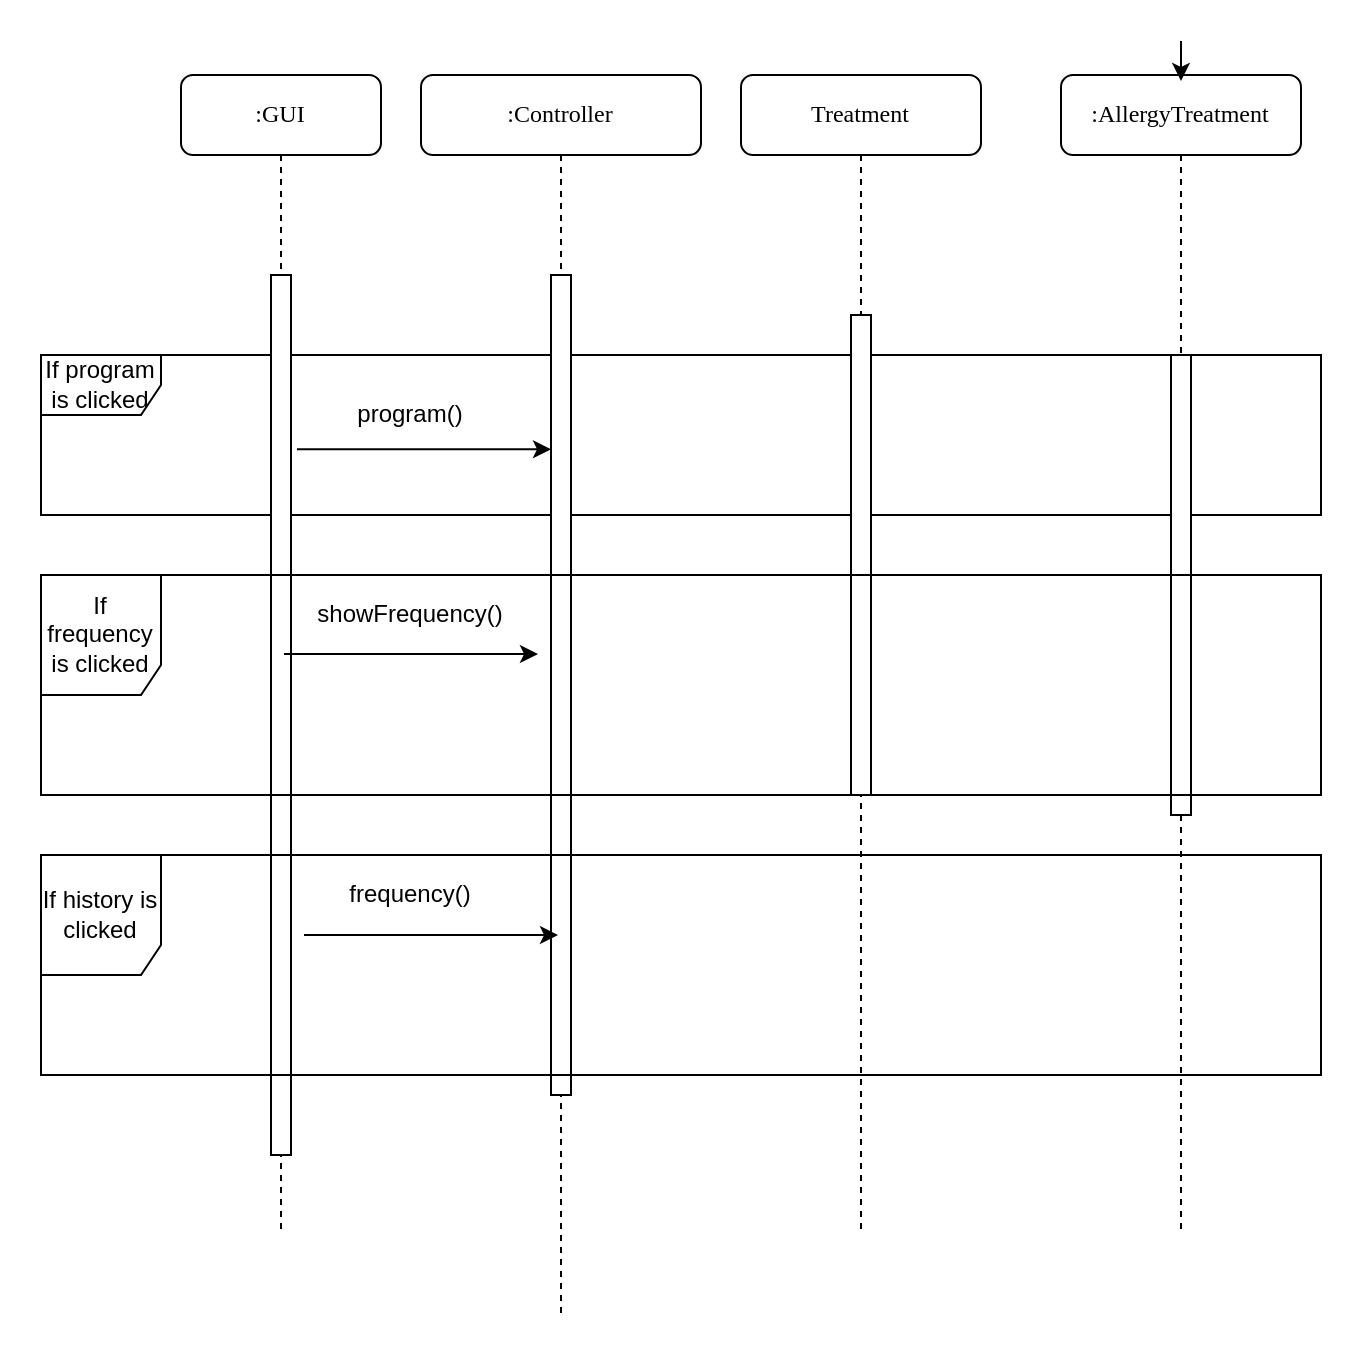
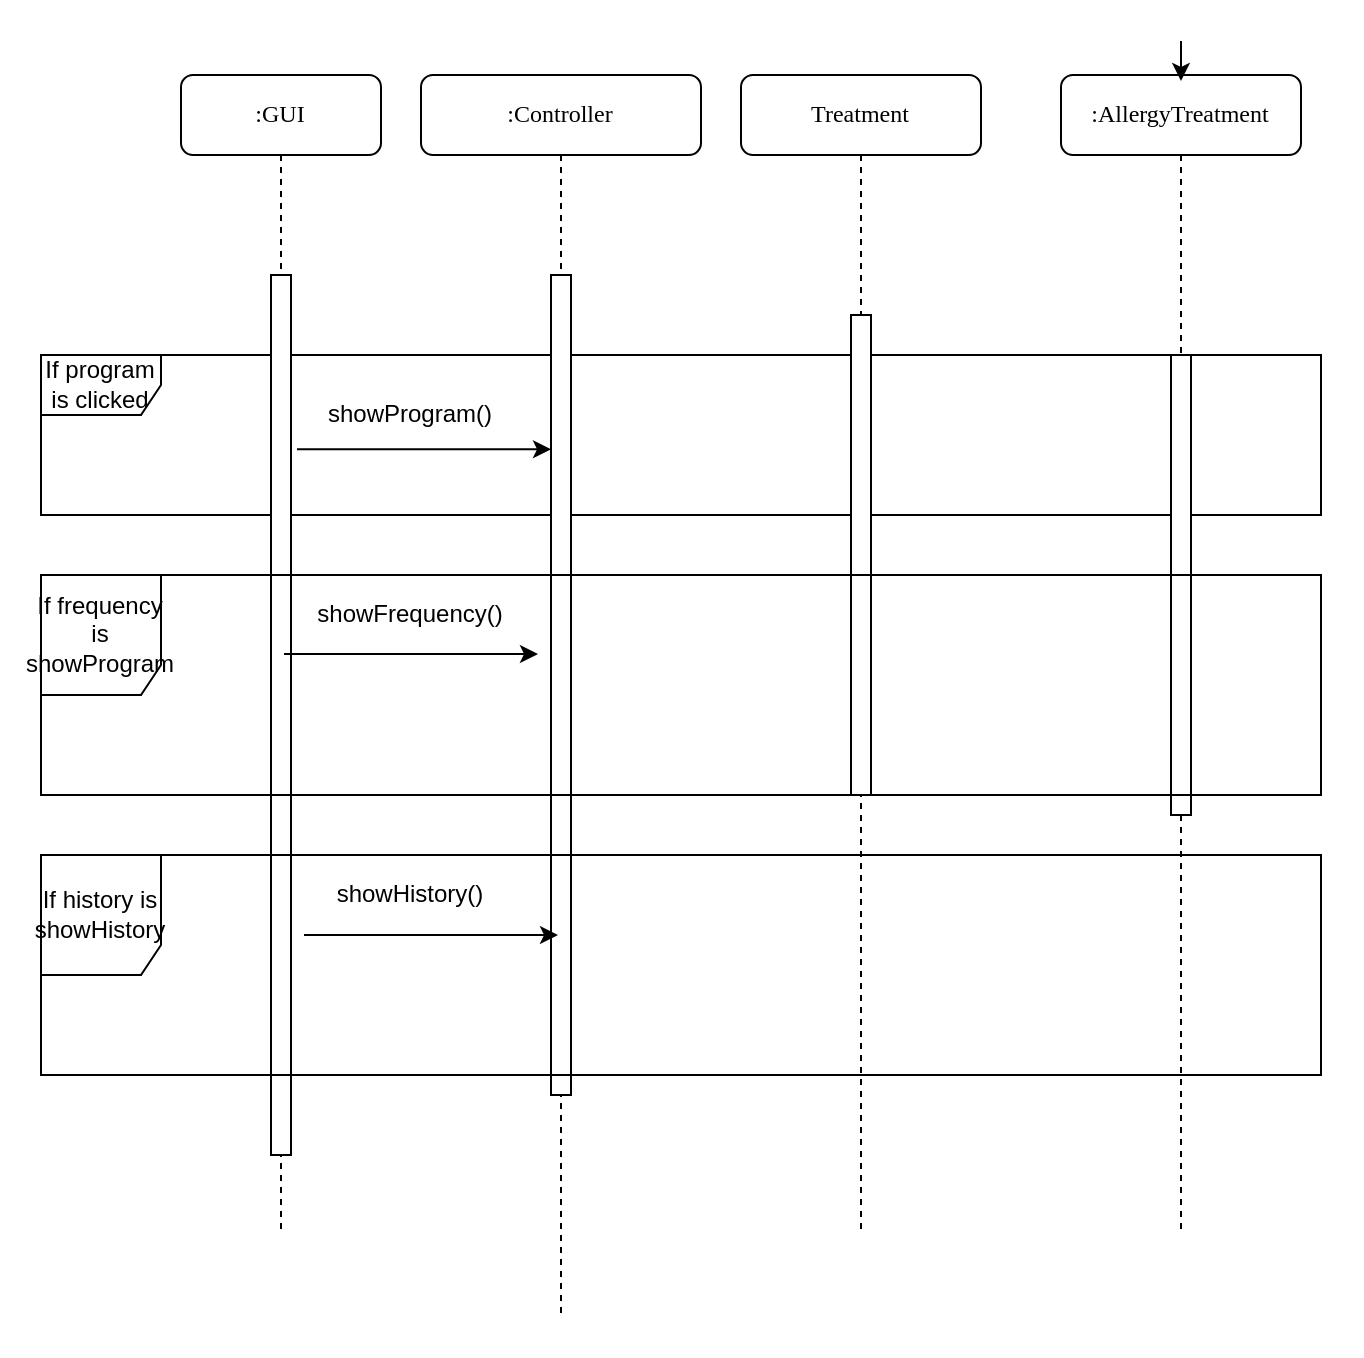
node "program()": label "program()" -> "showProgram()"
node "If frequency is clicked": label "If frequency is clicked" -> "If frequency is showProgram"
node "frequency()": label "frequency()" -> "showHistory()"
node "If history is clicked": label "If history is clicked" -> "If history is showHistory"
